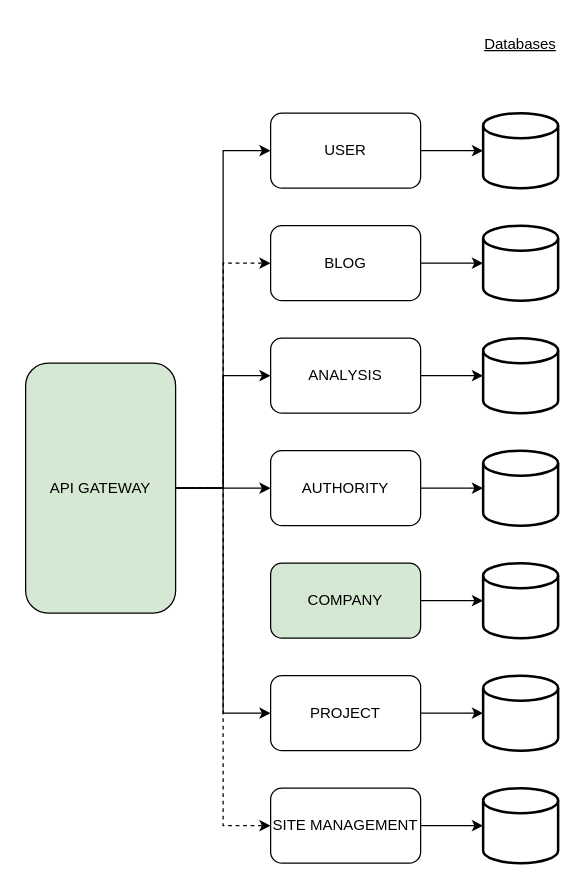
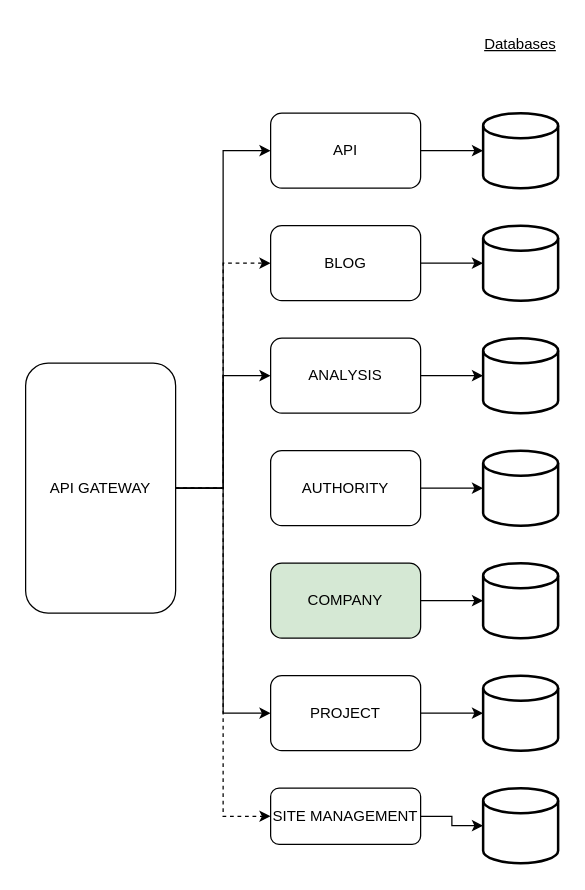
node "USER": label "USER" -> "API"
node "API GATEWAY": fillcolor #d5e8d4 -> #ffffff
edge "API GATEWAY" -> "AUTHORITY": removed
node "SITE MANAGEMENT": size 150x75 -> 150x56
